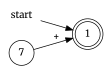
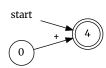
node "1": label "1" -> "4"
node "7": label "7" -> "0"
